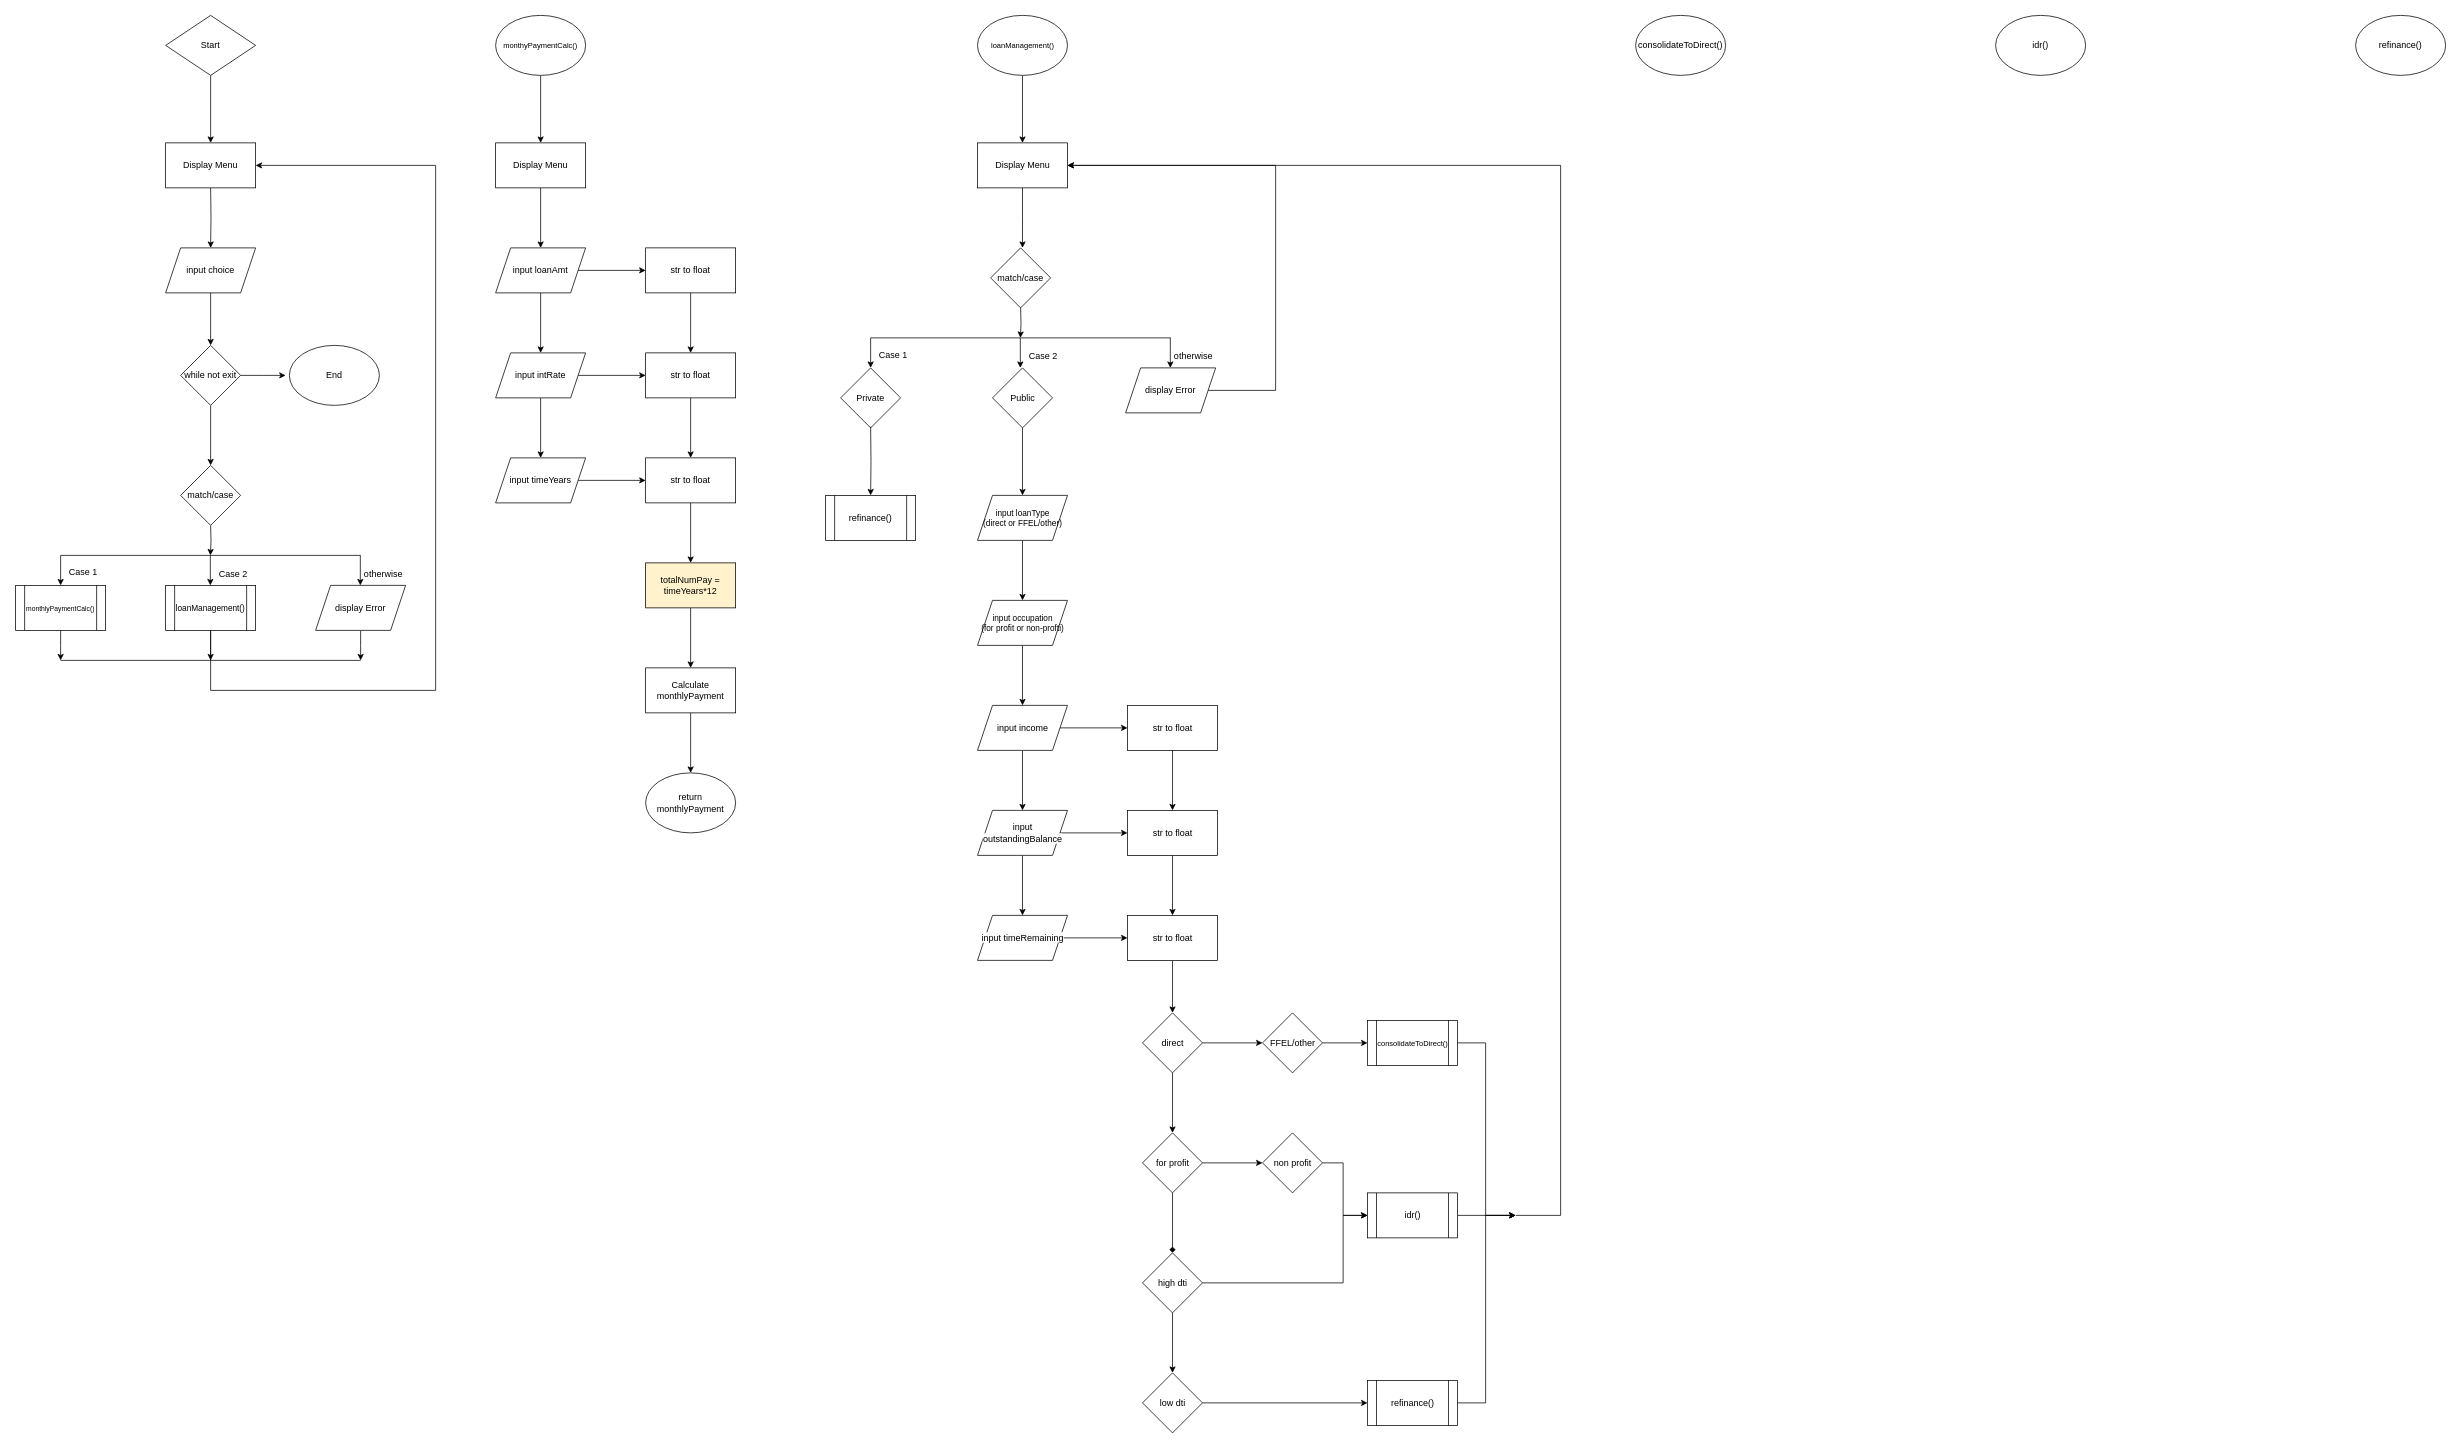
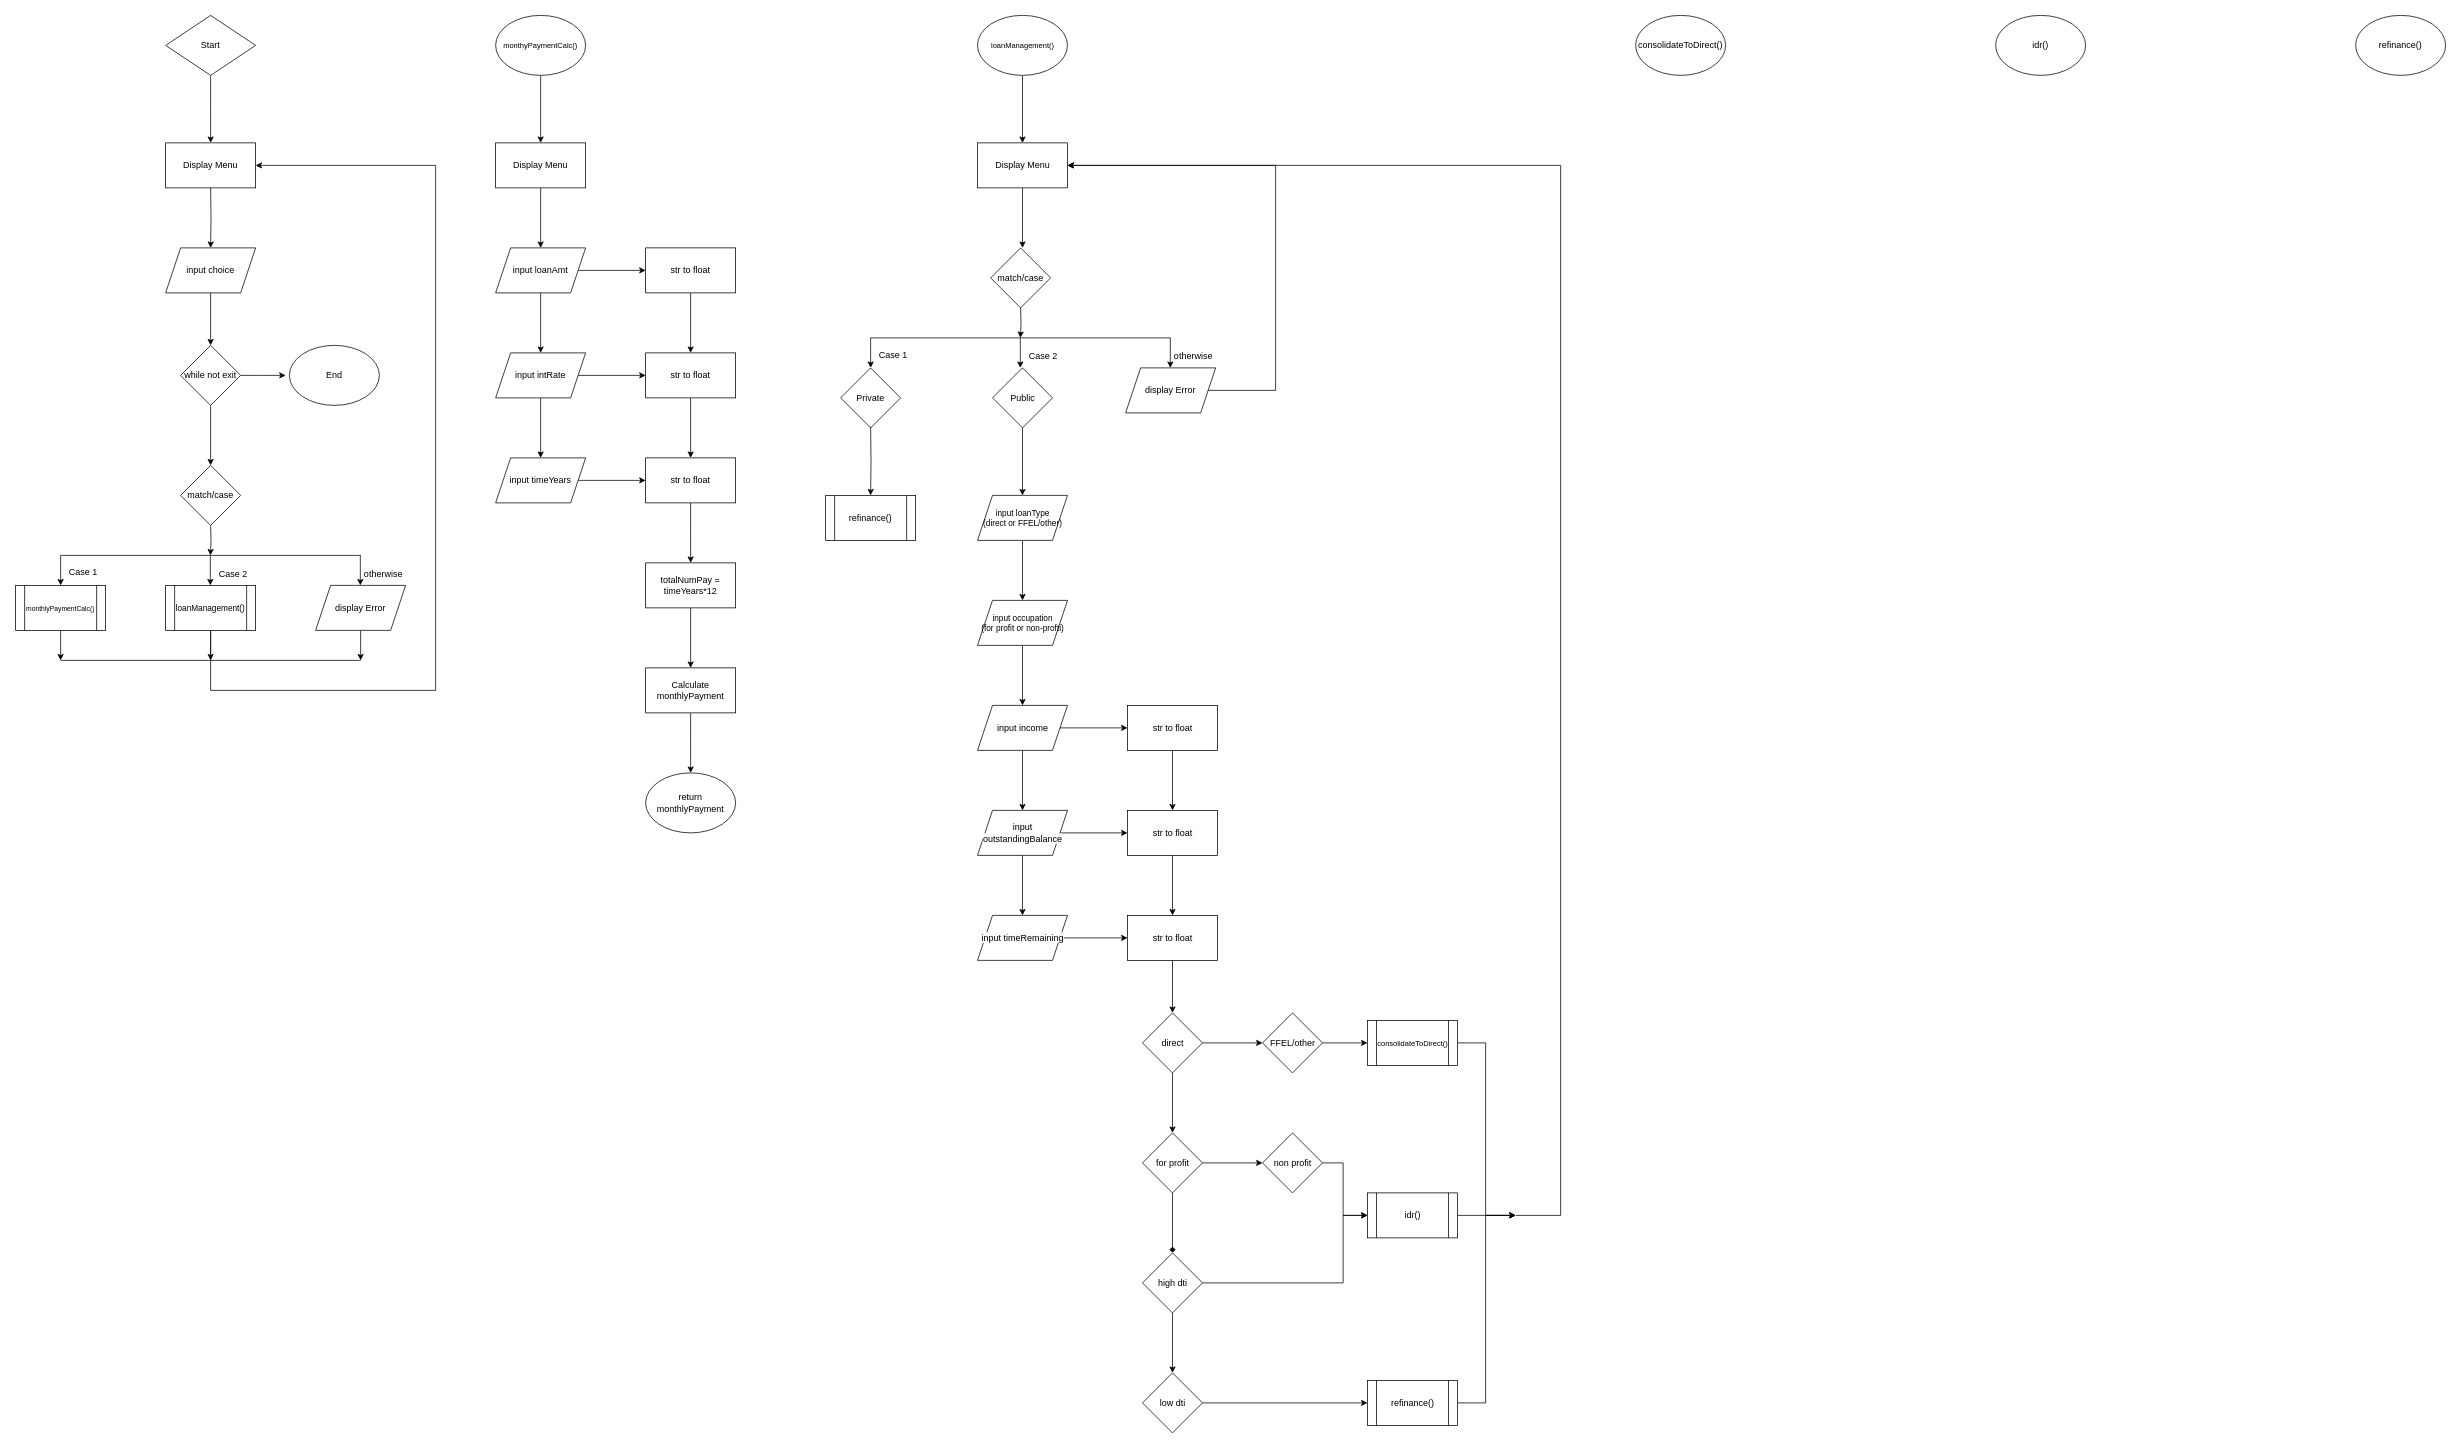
node "totalNumPay = timeYears*12": fillcolor #fff2cc -> #ffffff
